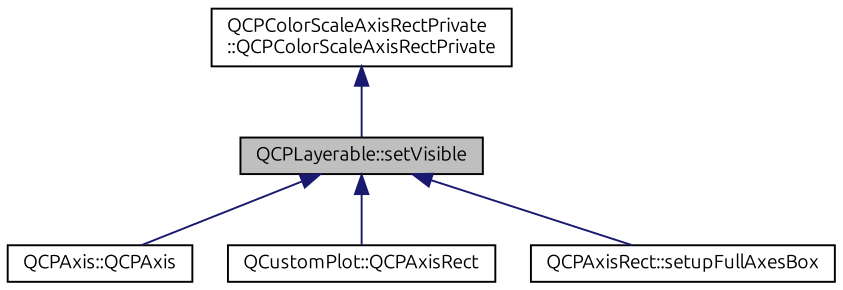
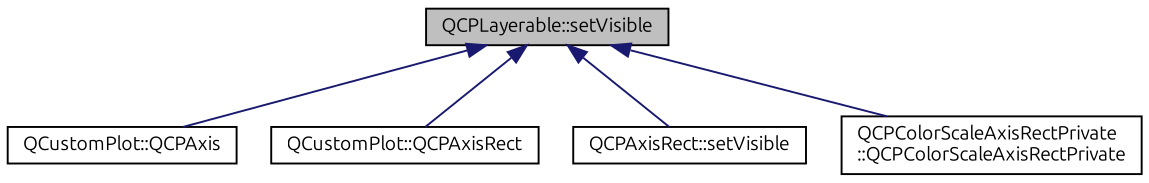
edge "QCPLayerable::setVisible" -> "QCPColorScaleAxisRectPrivate ::QCPColorScaleAxisRectPrivate": reversed
node "QCPAxis::QCPAxis": label "QCPAxis::QCPAxis" -> "QCustomPlot::QCPAxis"
node "QCPAxisRect::setupFullAxesBox": label "QCPAxisRect::setupFullAxesBox" -> "QCPAxisRect::setVisible"
